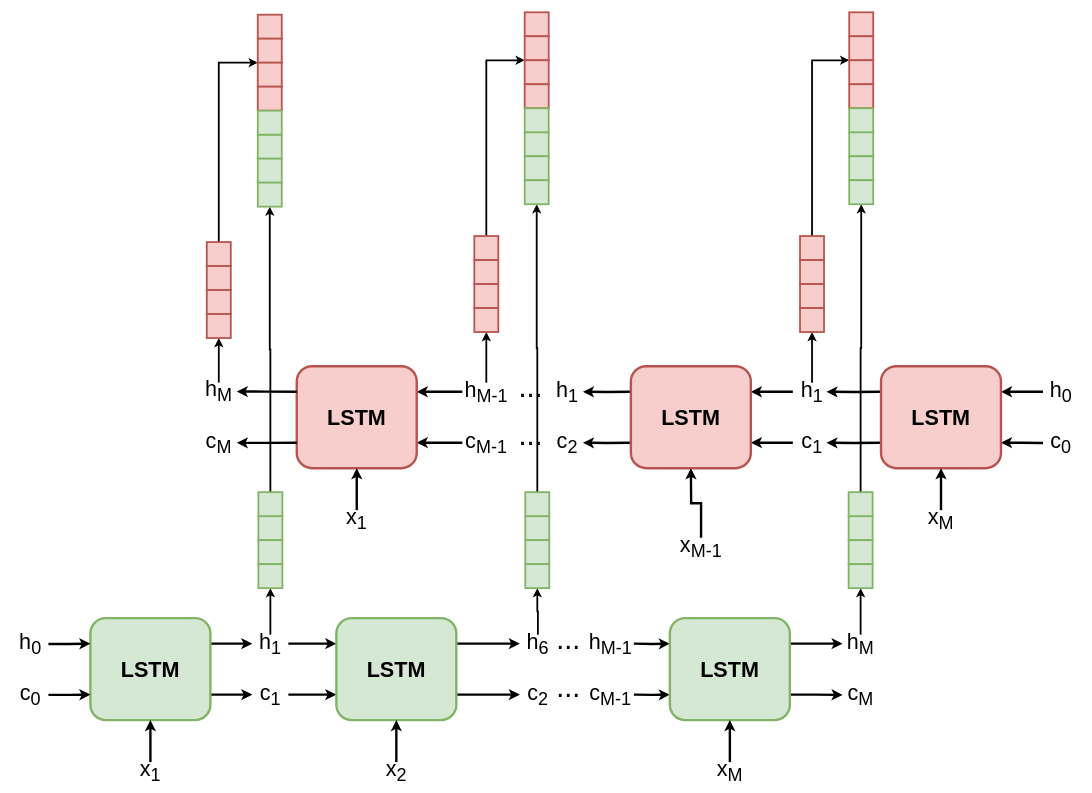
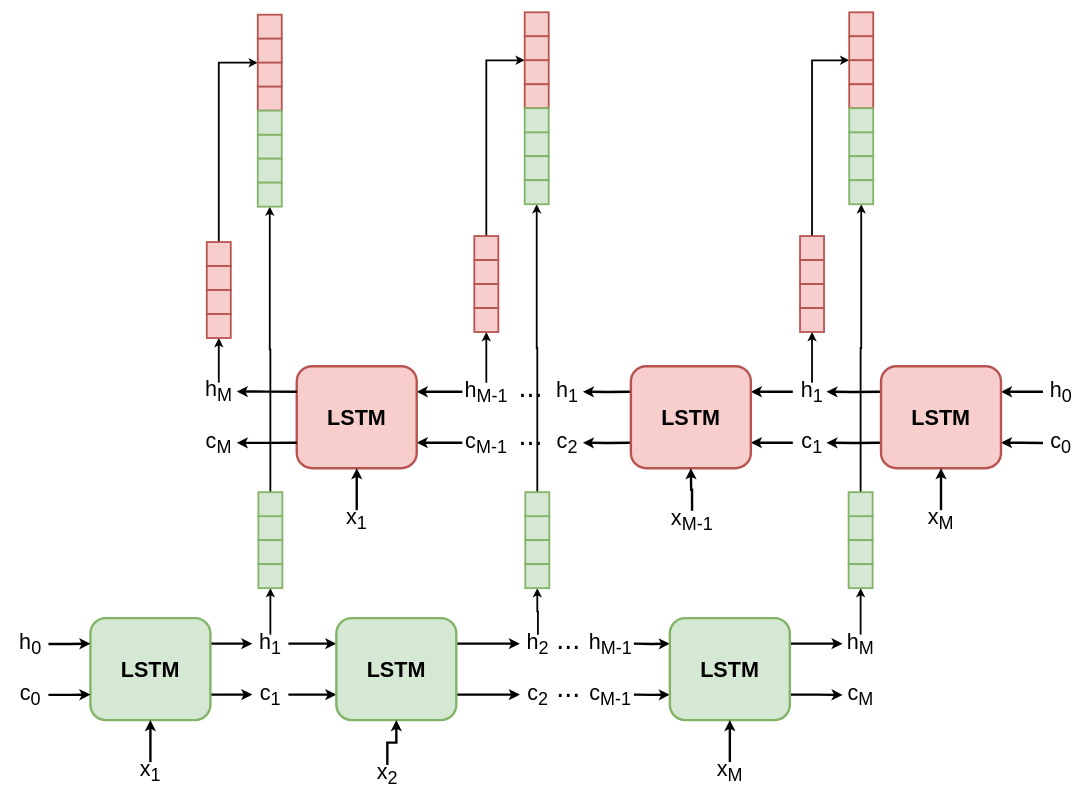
node "xM-1": moved (701, 547) -> (692, 520)
node "h6": label "h6" -> "h2"
node "x2": moved (396, 771) -> (387, 774)
